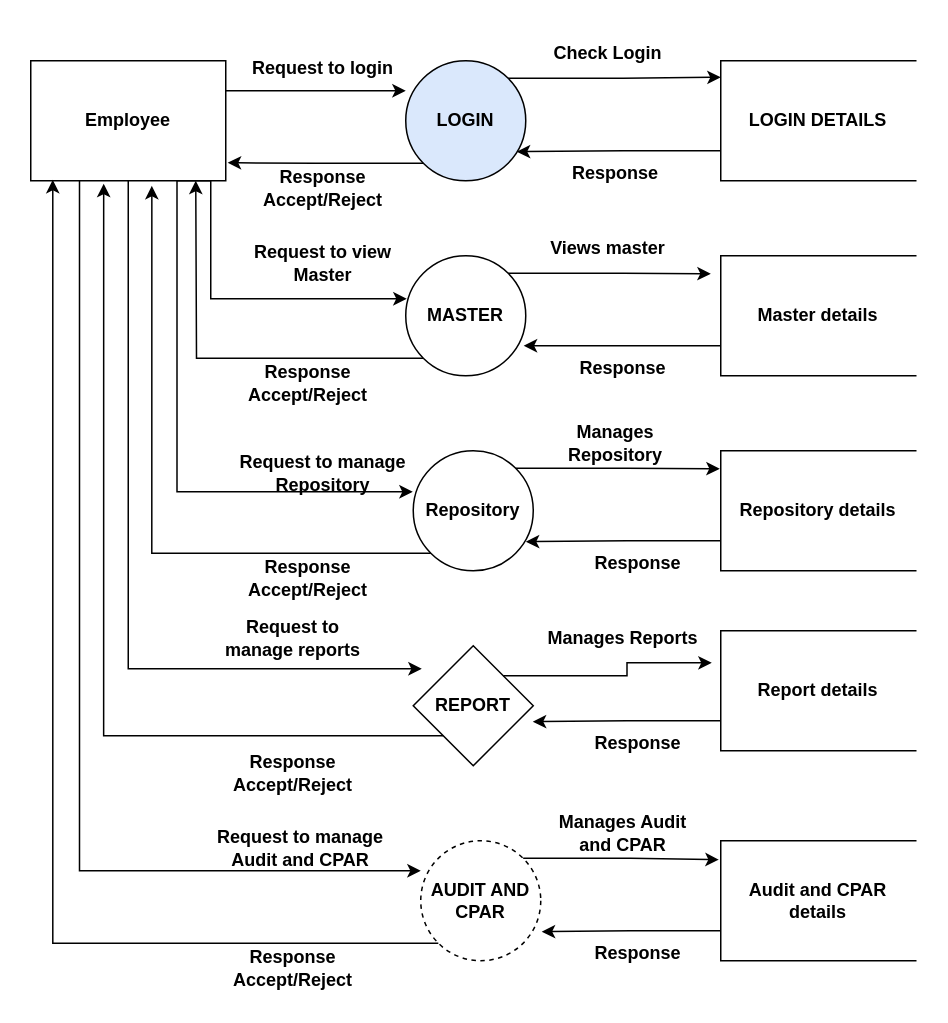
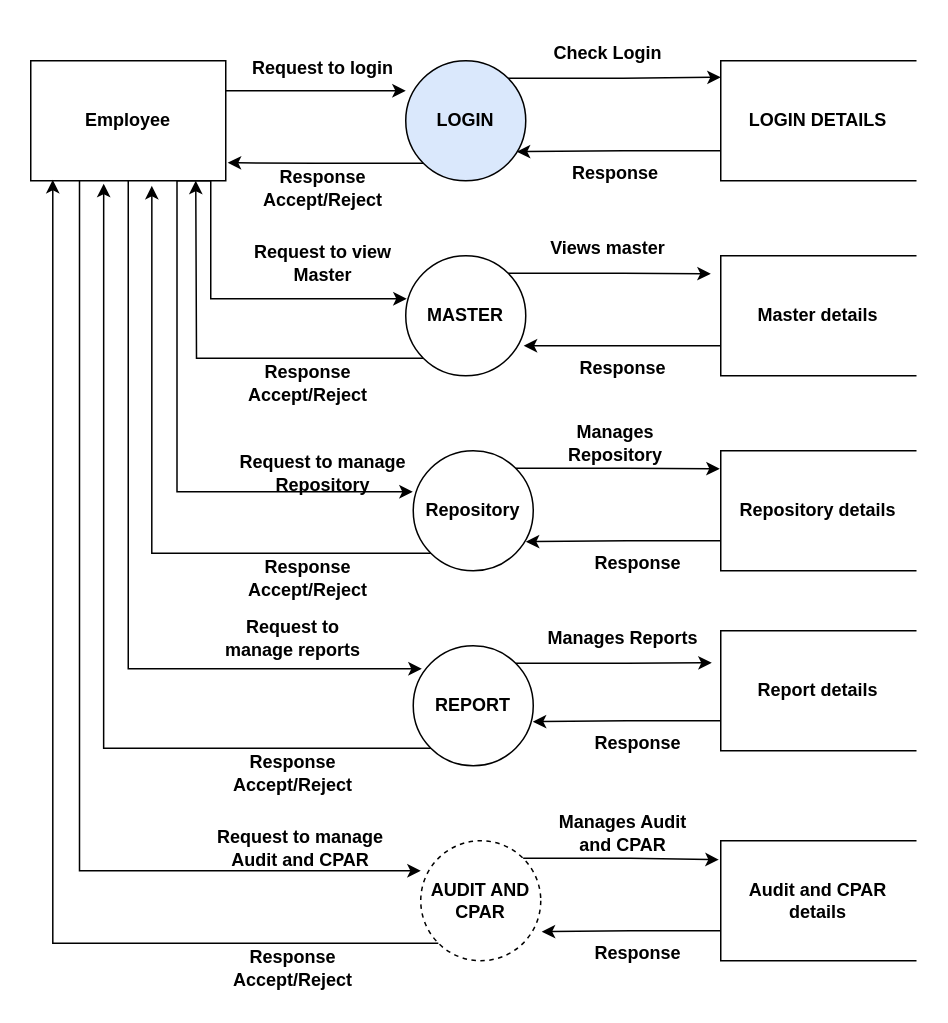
node "REPORT": shape diamond -> ellipse
